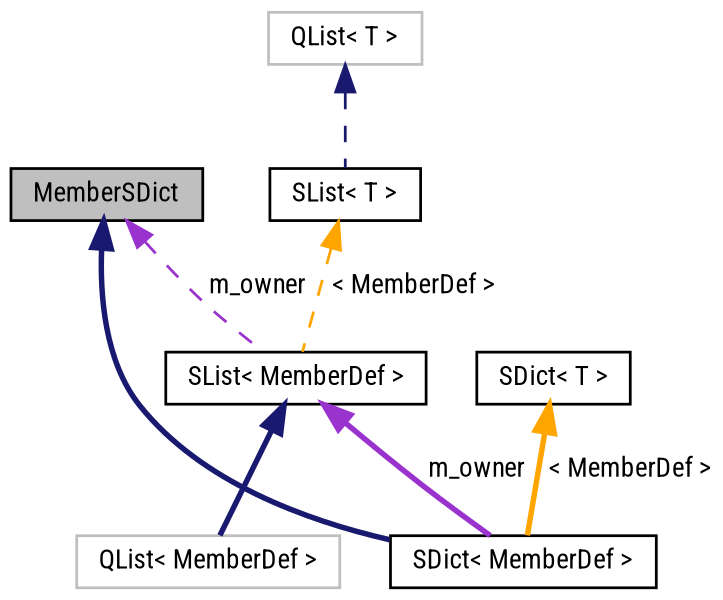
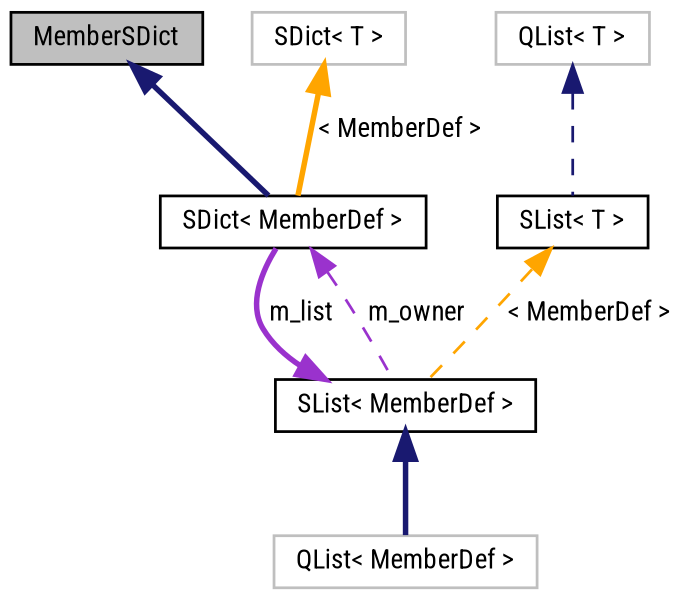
edge "SList< MemberDef >" -> "MemberSDict": now "SList< MemberDef >" -> "SDict< MemberDef >"
node "SDict< T >": color black -> grey75
edge "SDict< MemberDef >" -> "SList< MemberDef >": label " m_owner" -> " m_list"
